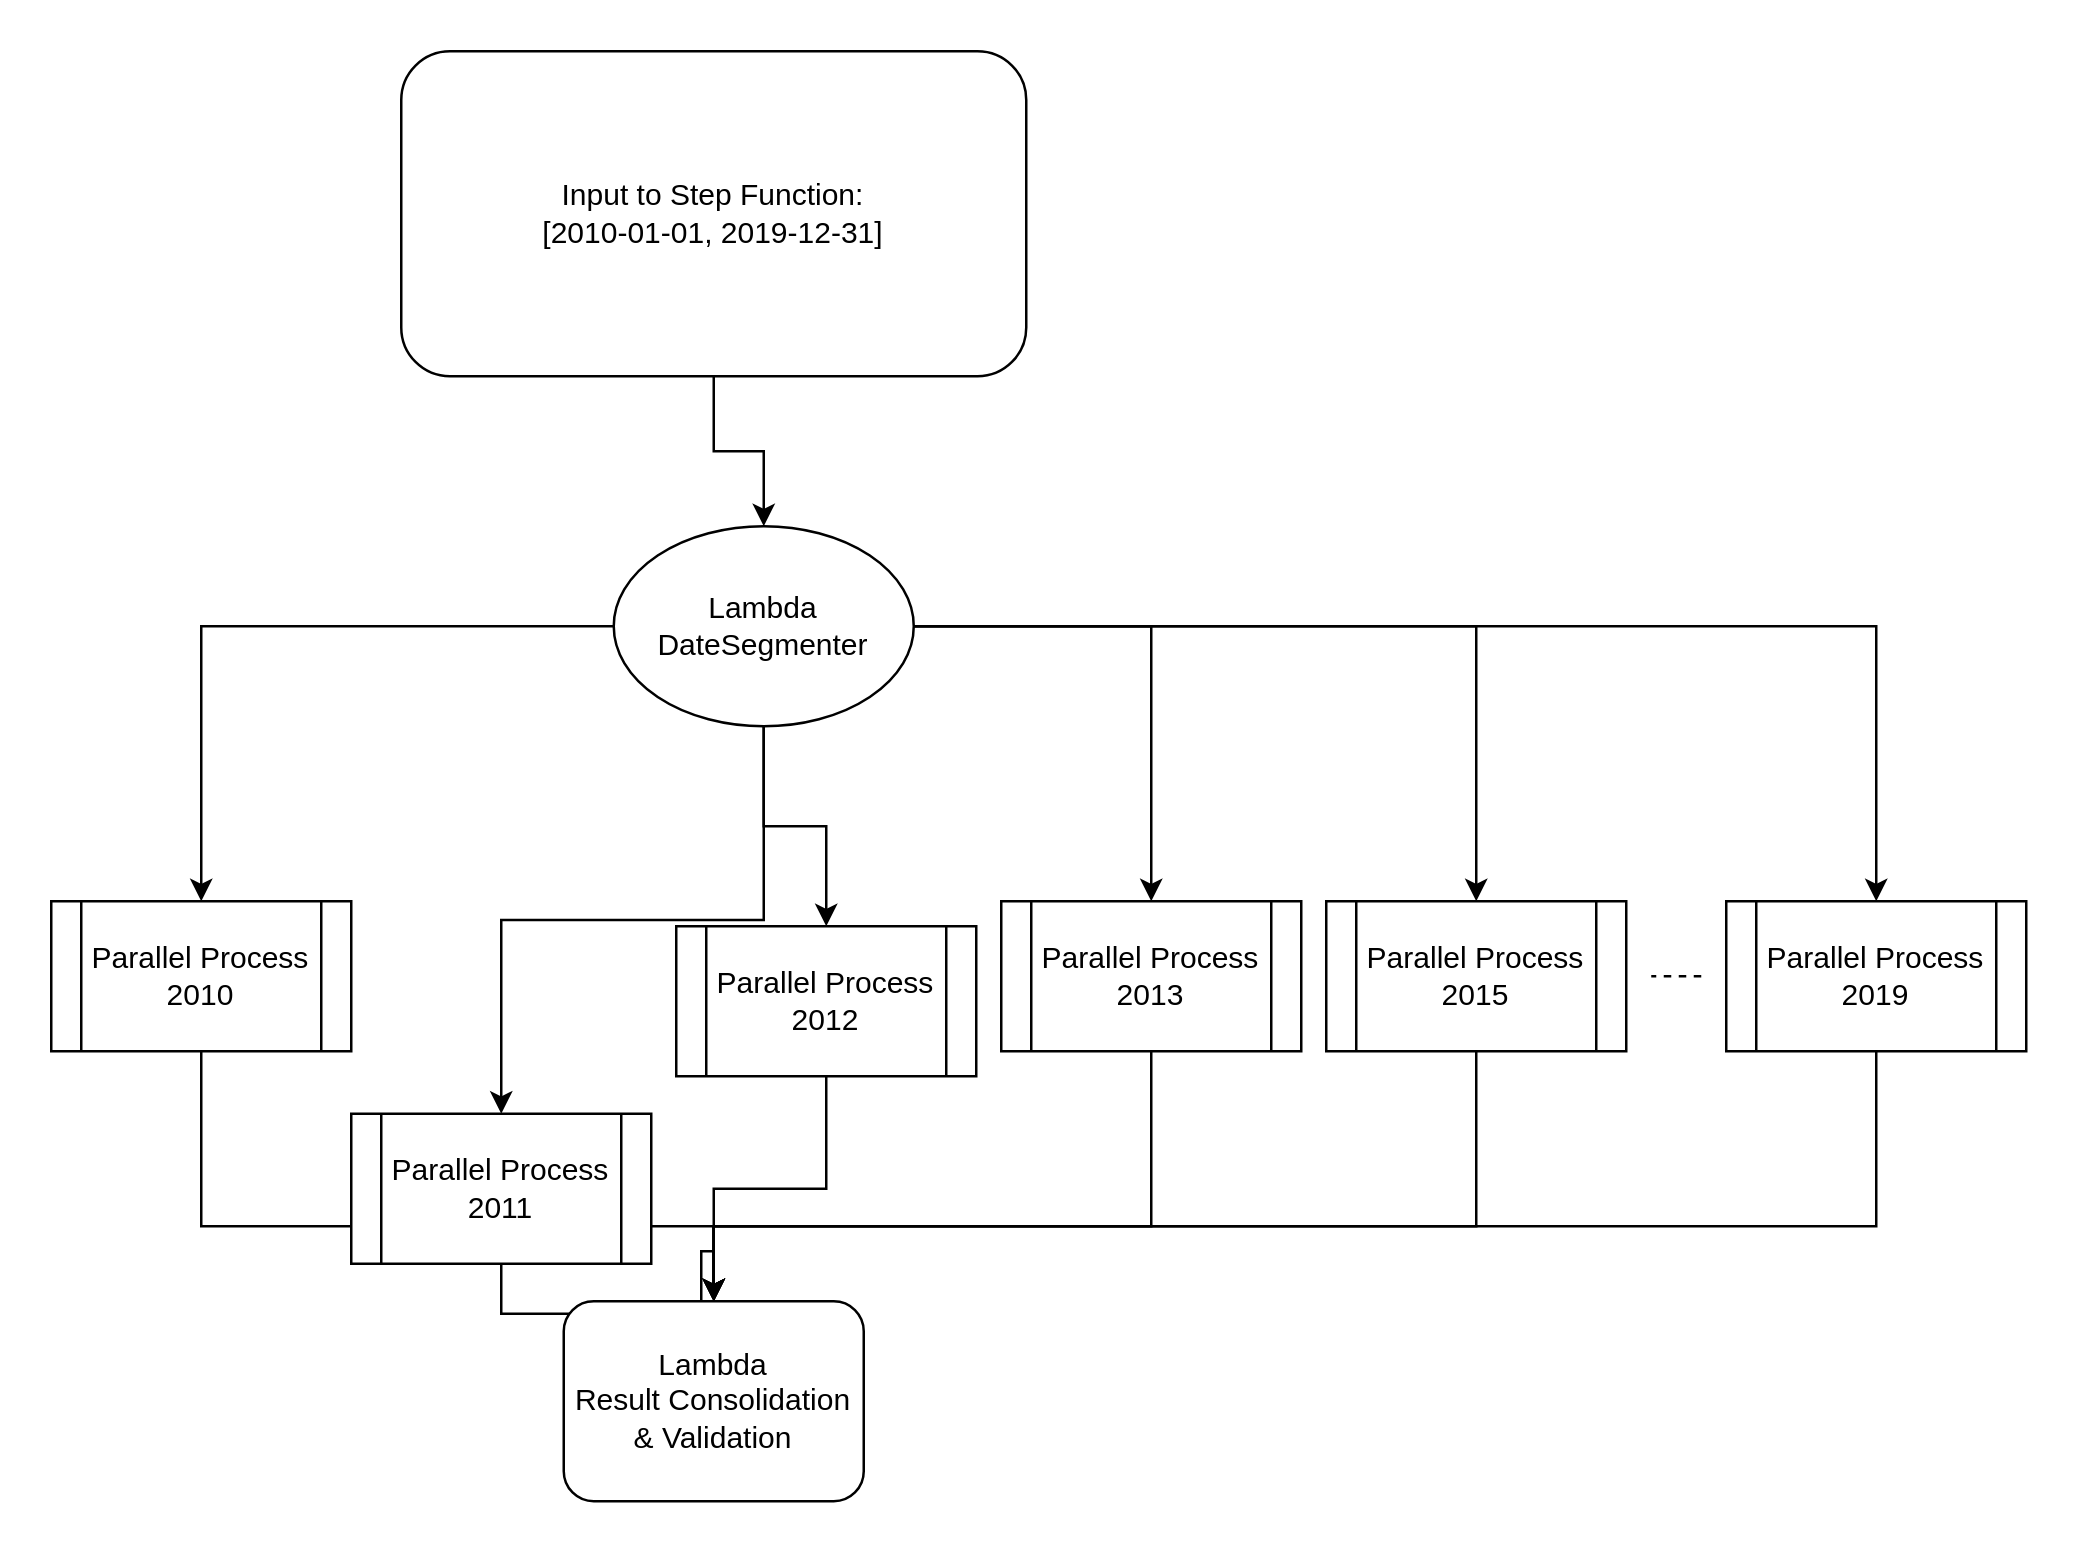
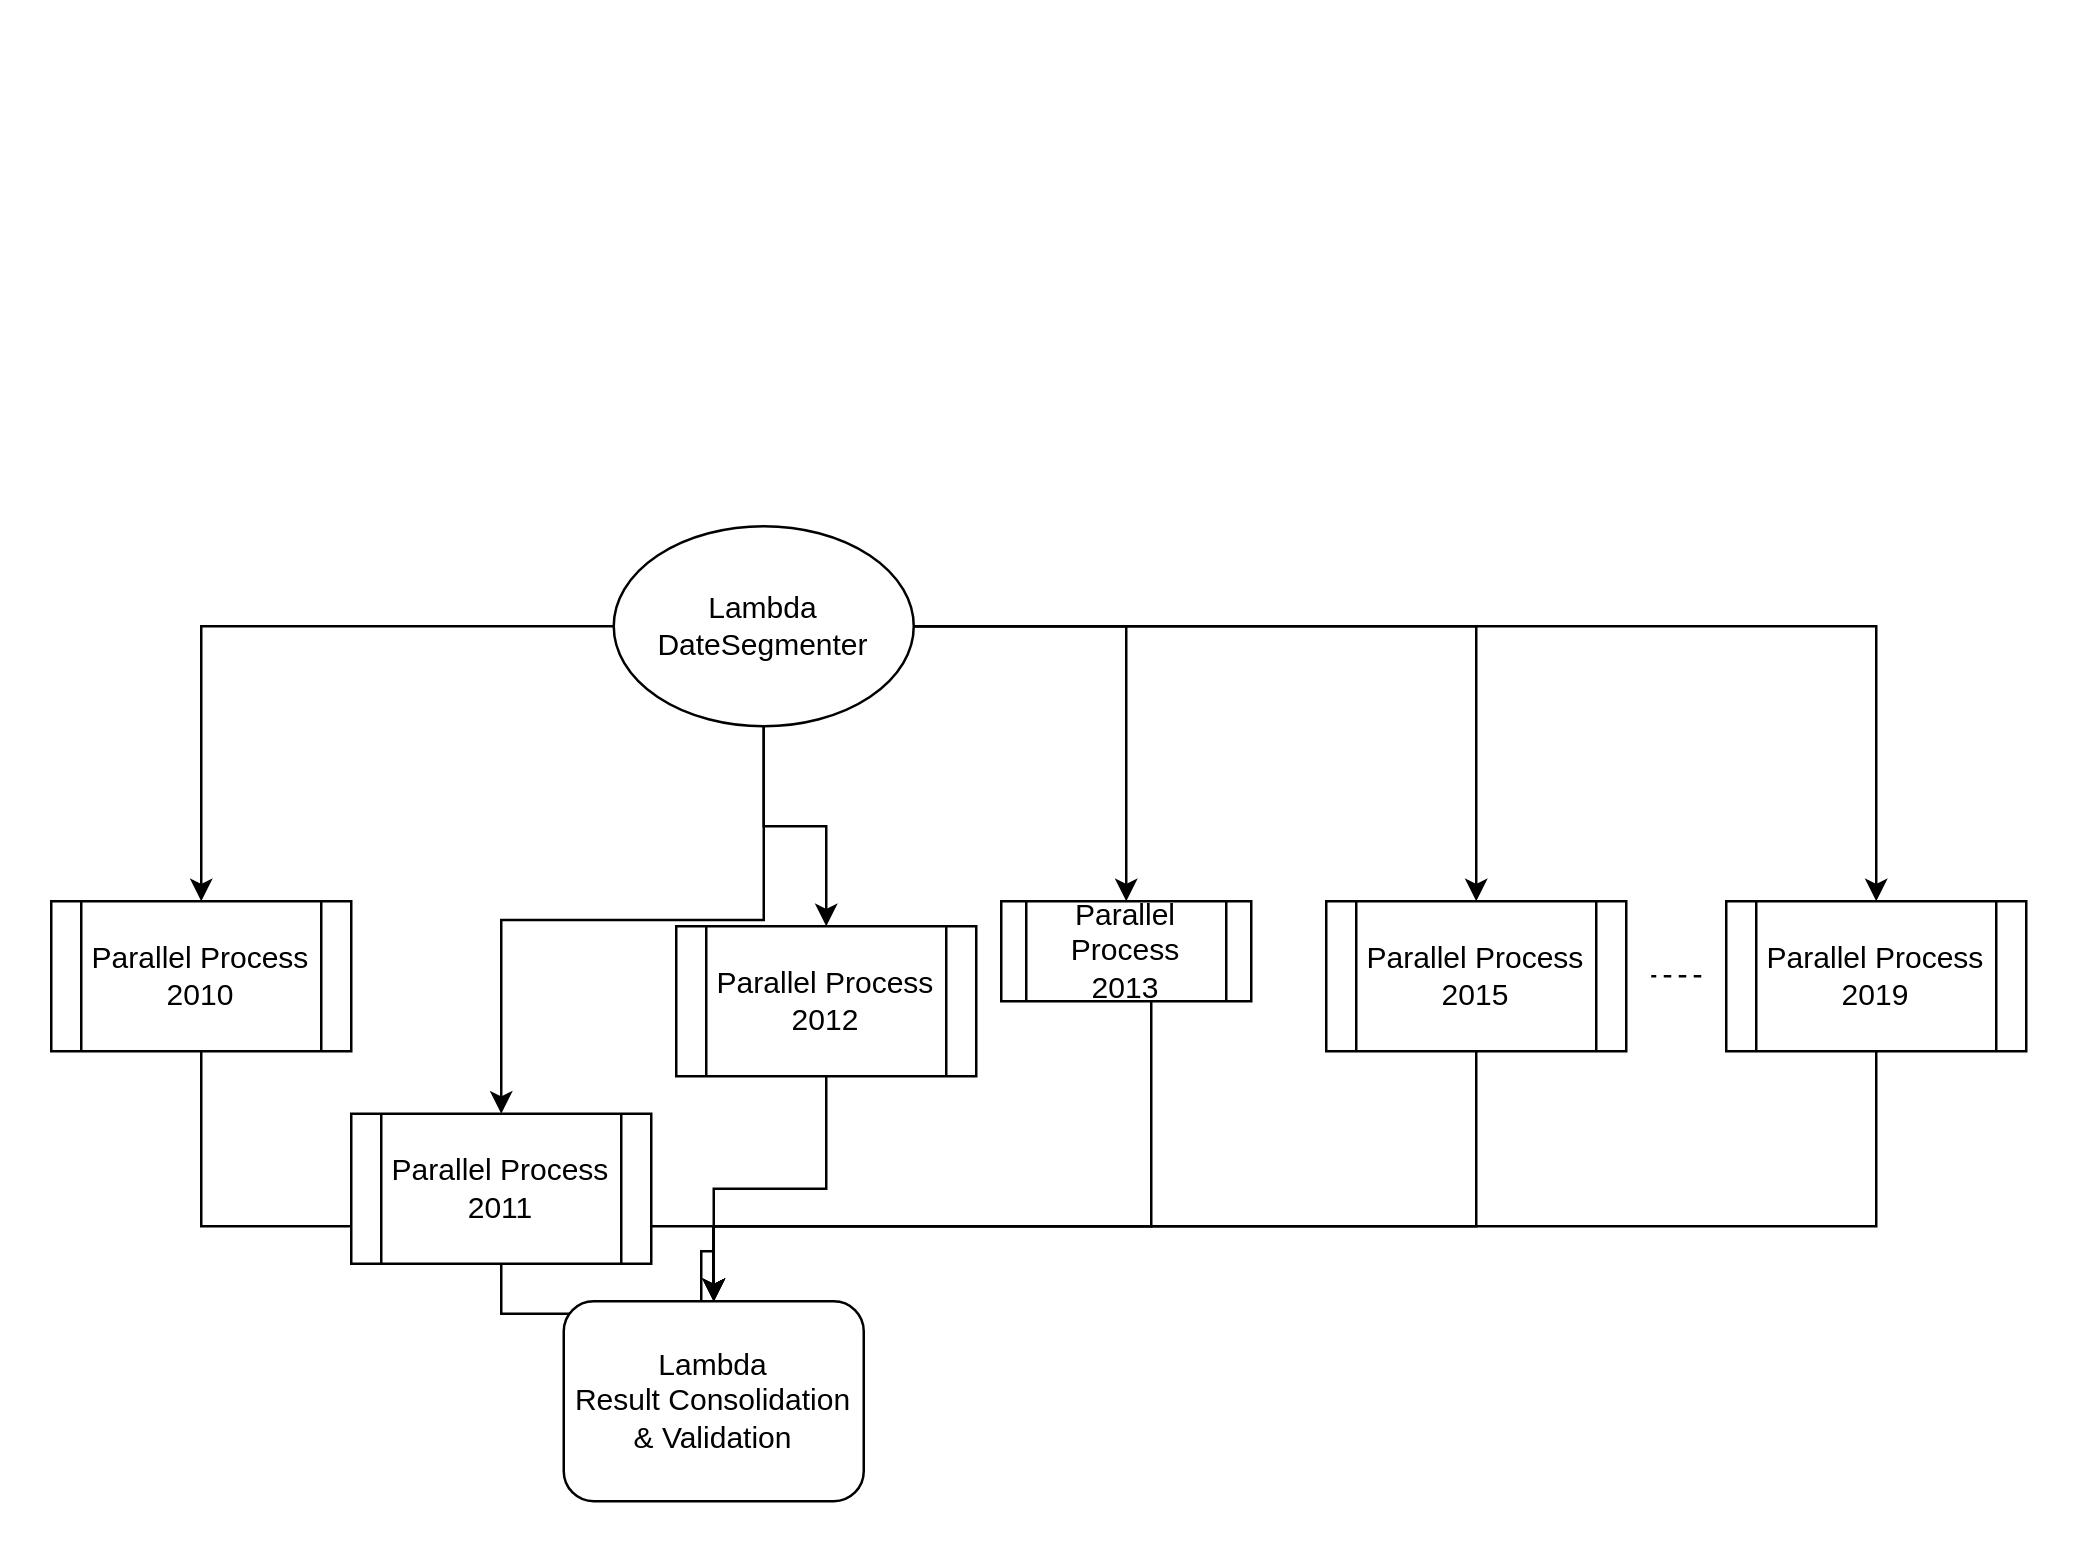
node "Input to Step Function: [2010-01-01, 2019-12-31]": removed
edge "Input to Step Function: [2010-01-01, 2019-12-31]" -> "Lambda DateSegmenter": removed
node "Parallel Process 2013": size 300x150 -> 250x100
